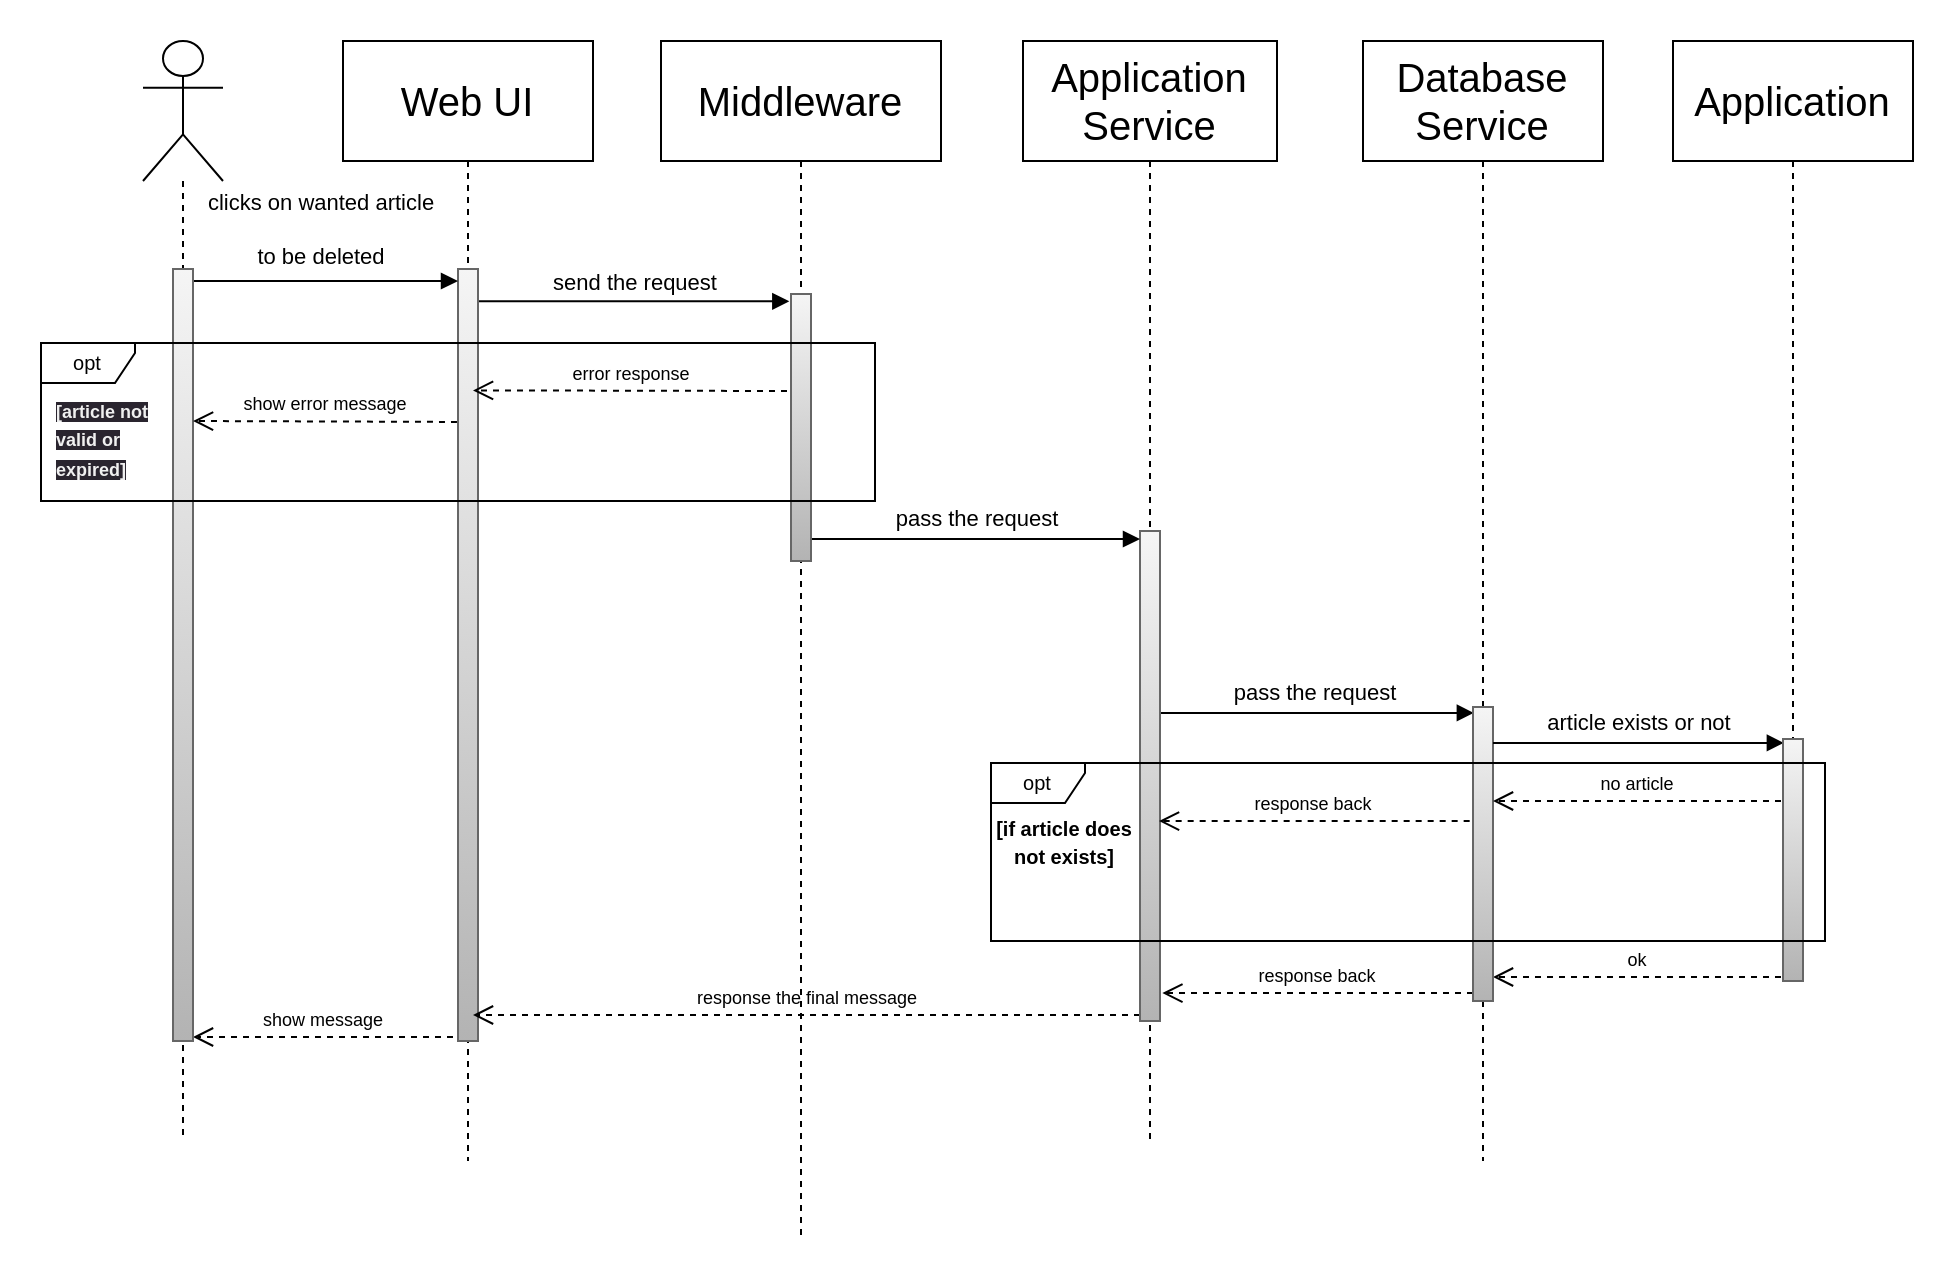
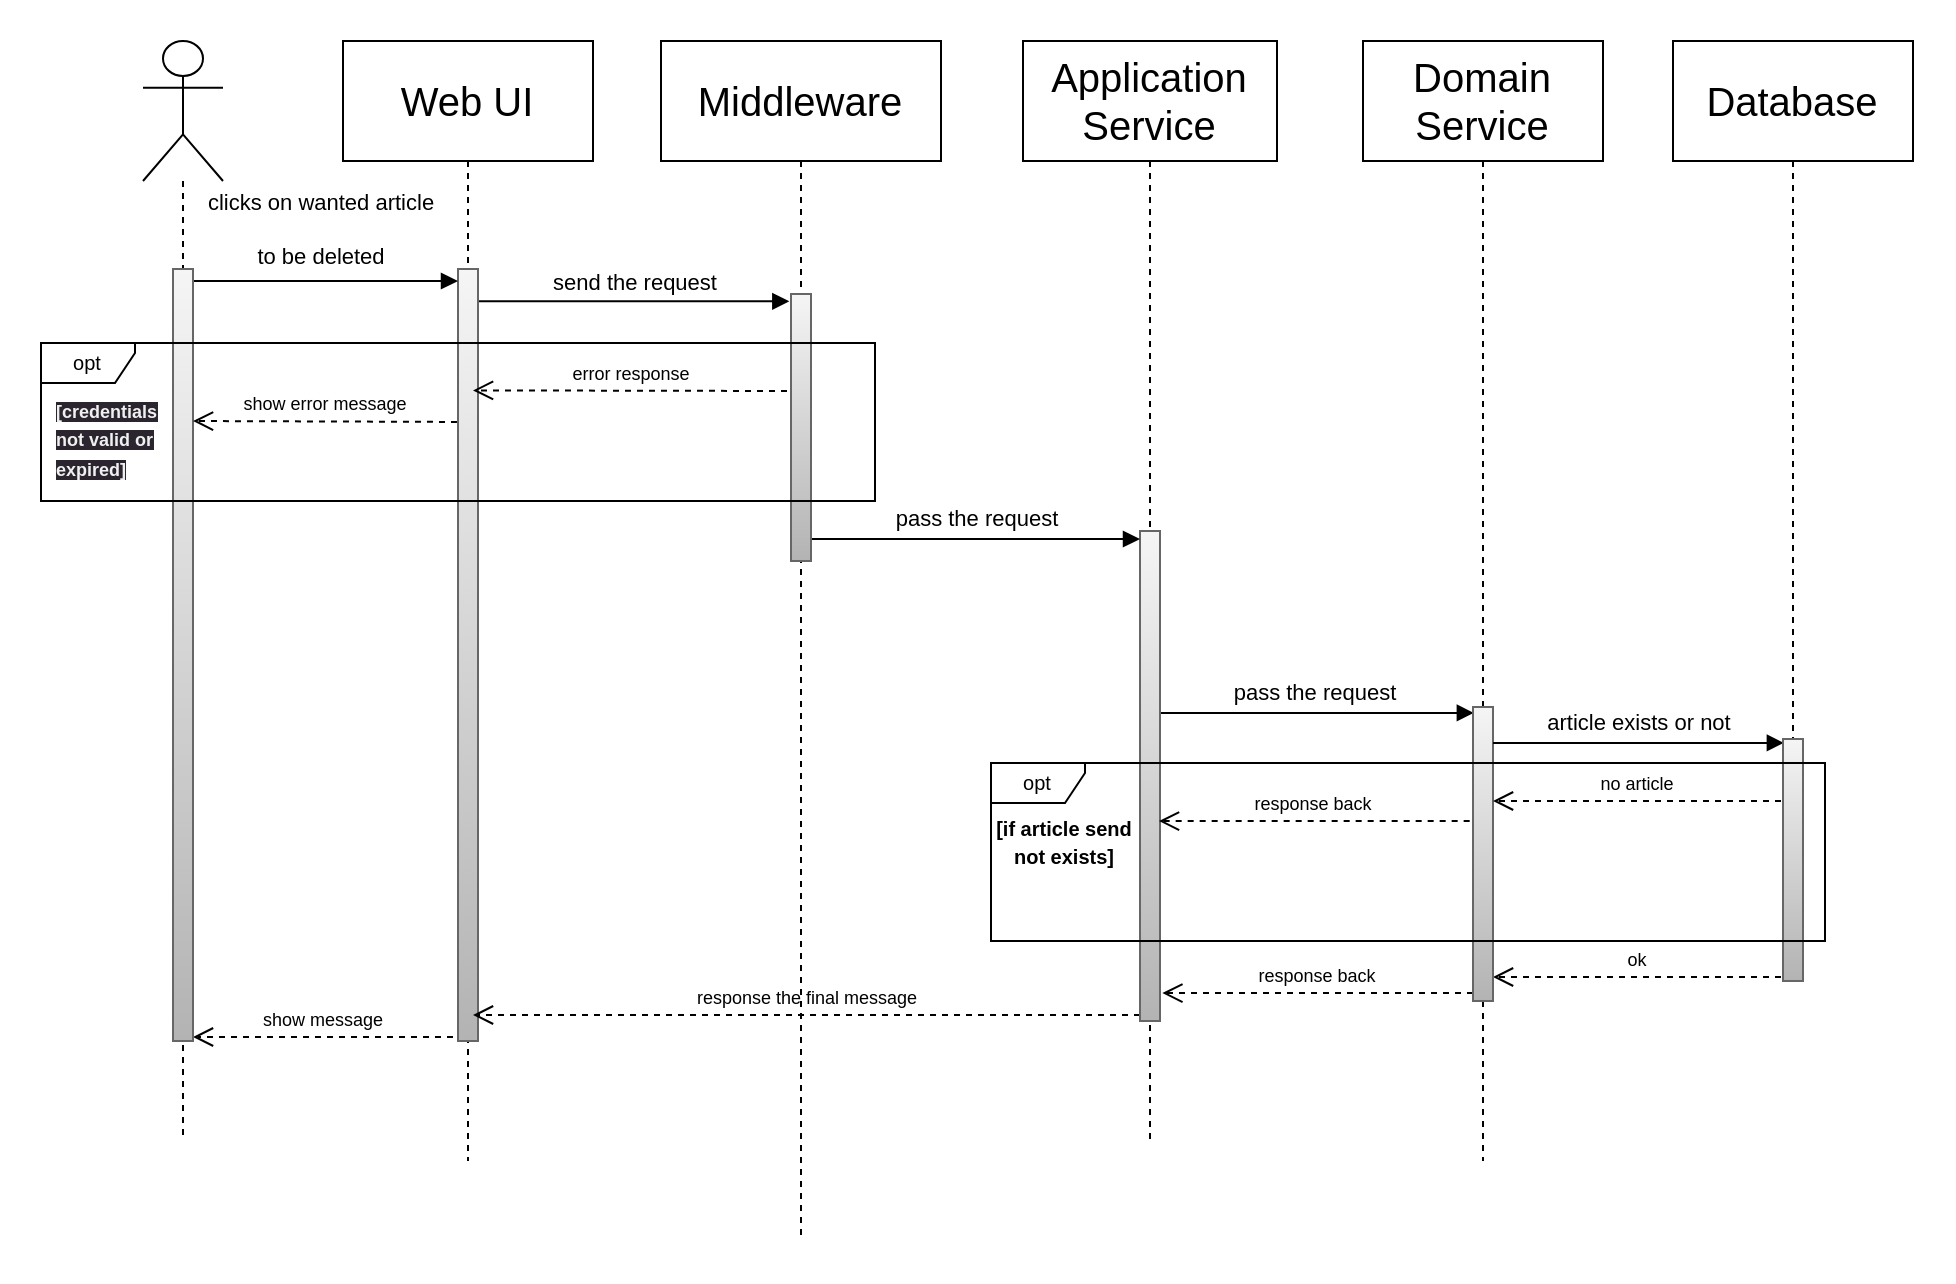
node "Database Service": label "Database Service" -> "Domain Service"
node "Application": label "Application" -> "Database"
node "[article not valid or expired]": label "[article not valid or expired]" -> "[credentials not valid or expired]"
node "[if article does not exists]": label "[if article does not exists]" -> "[if article send not exists]"
